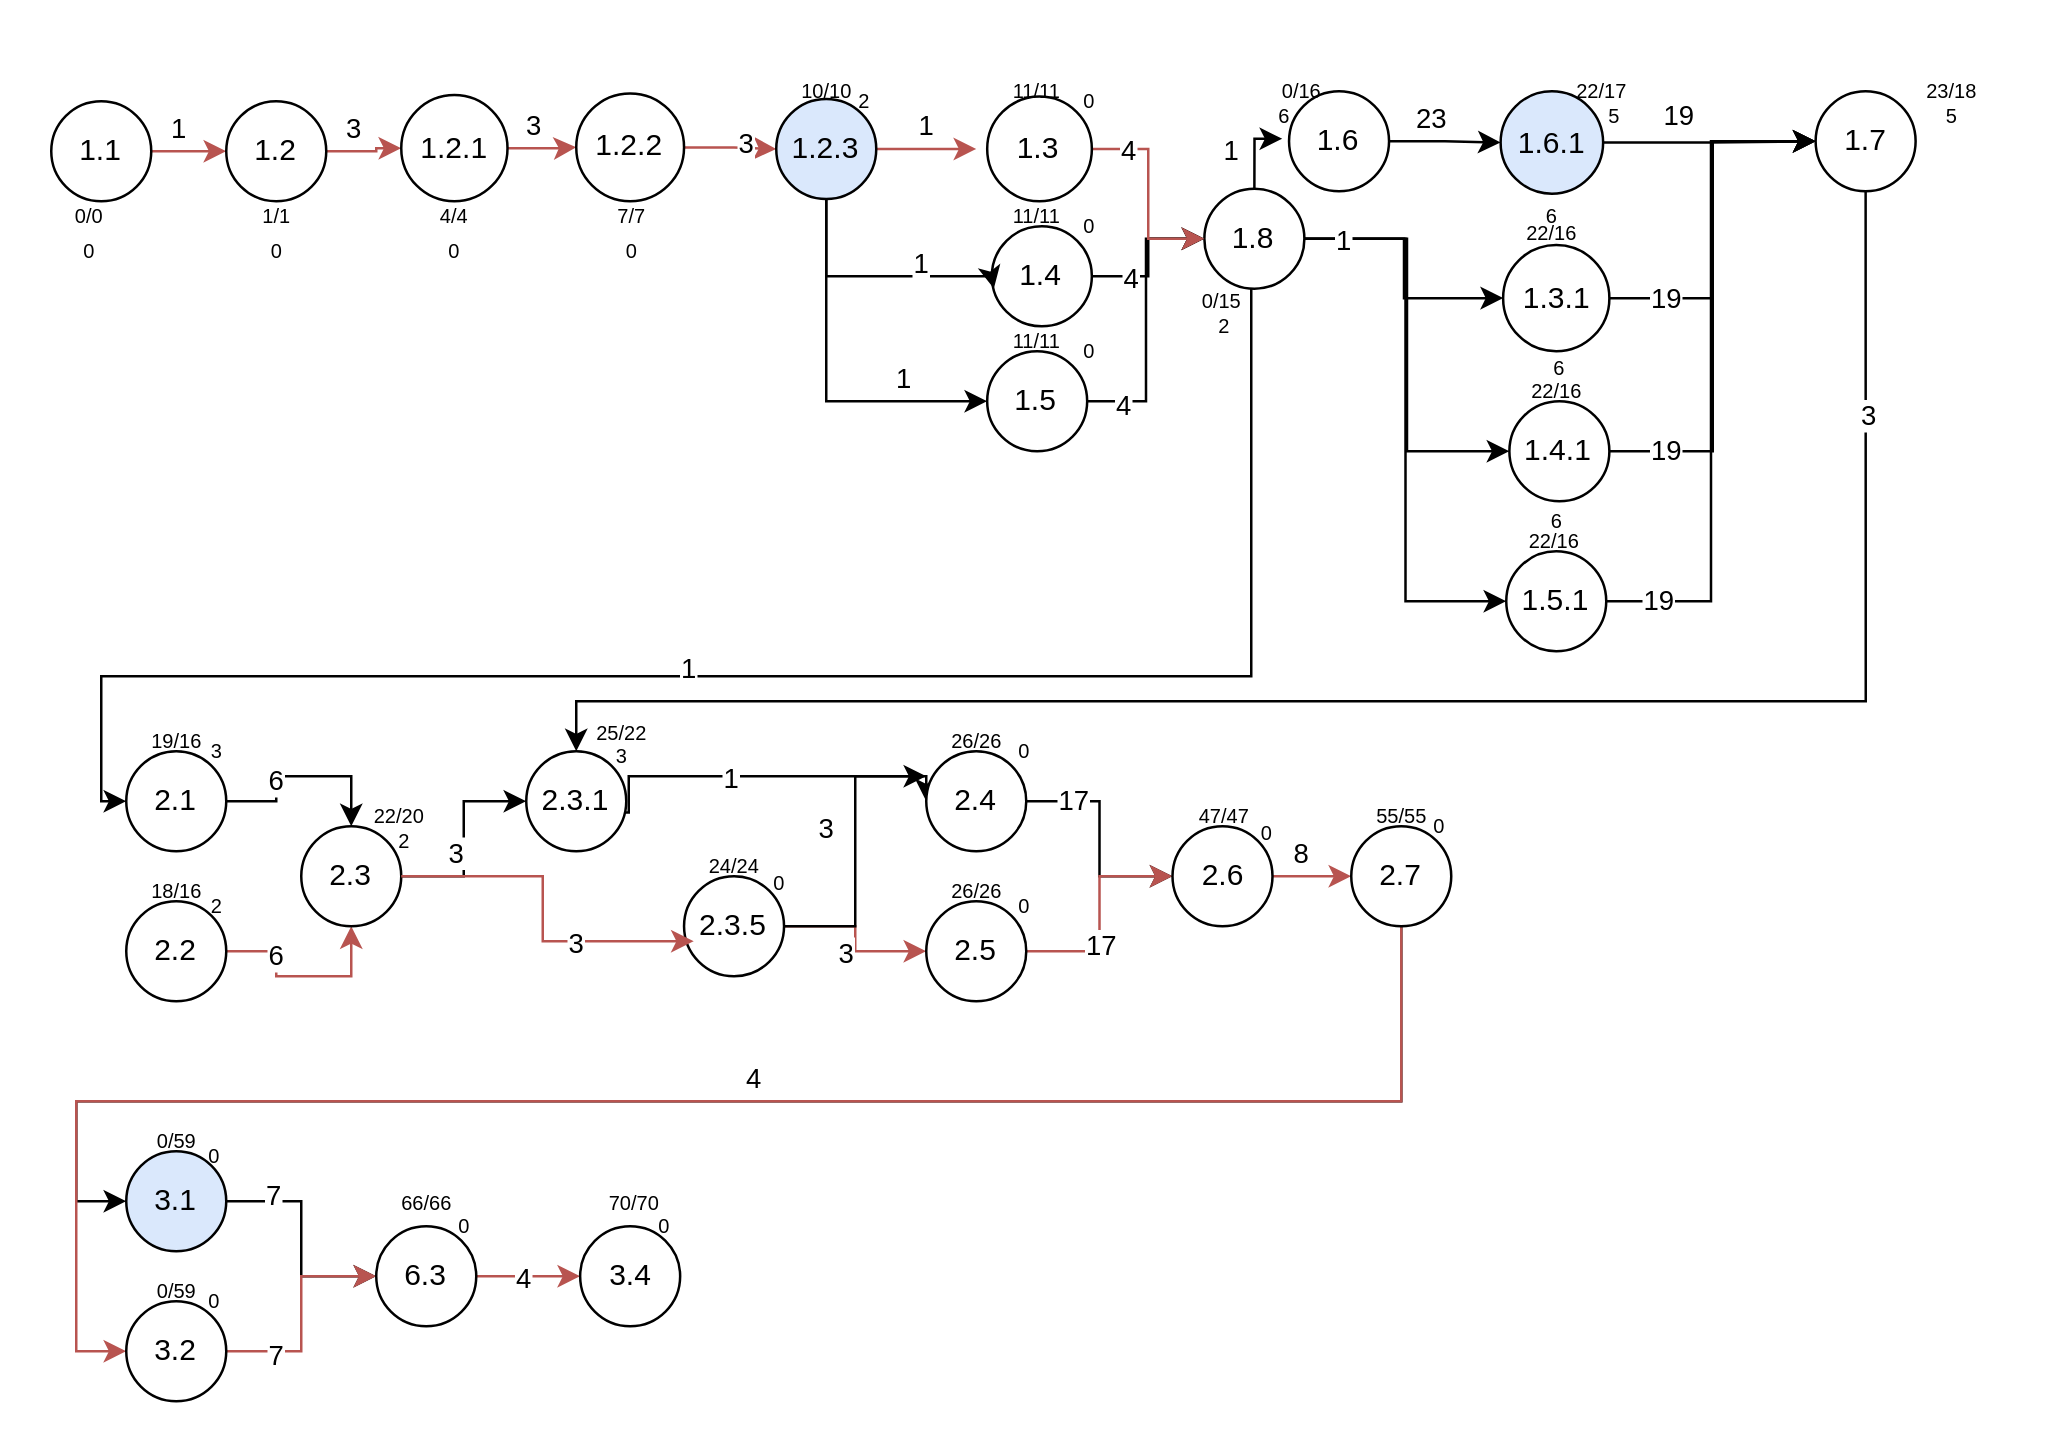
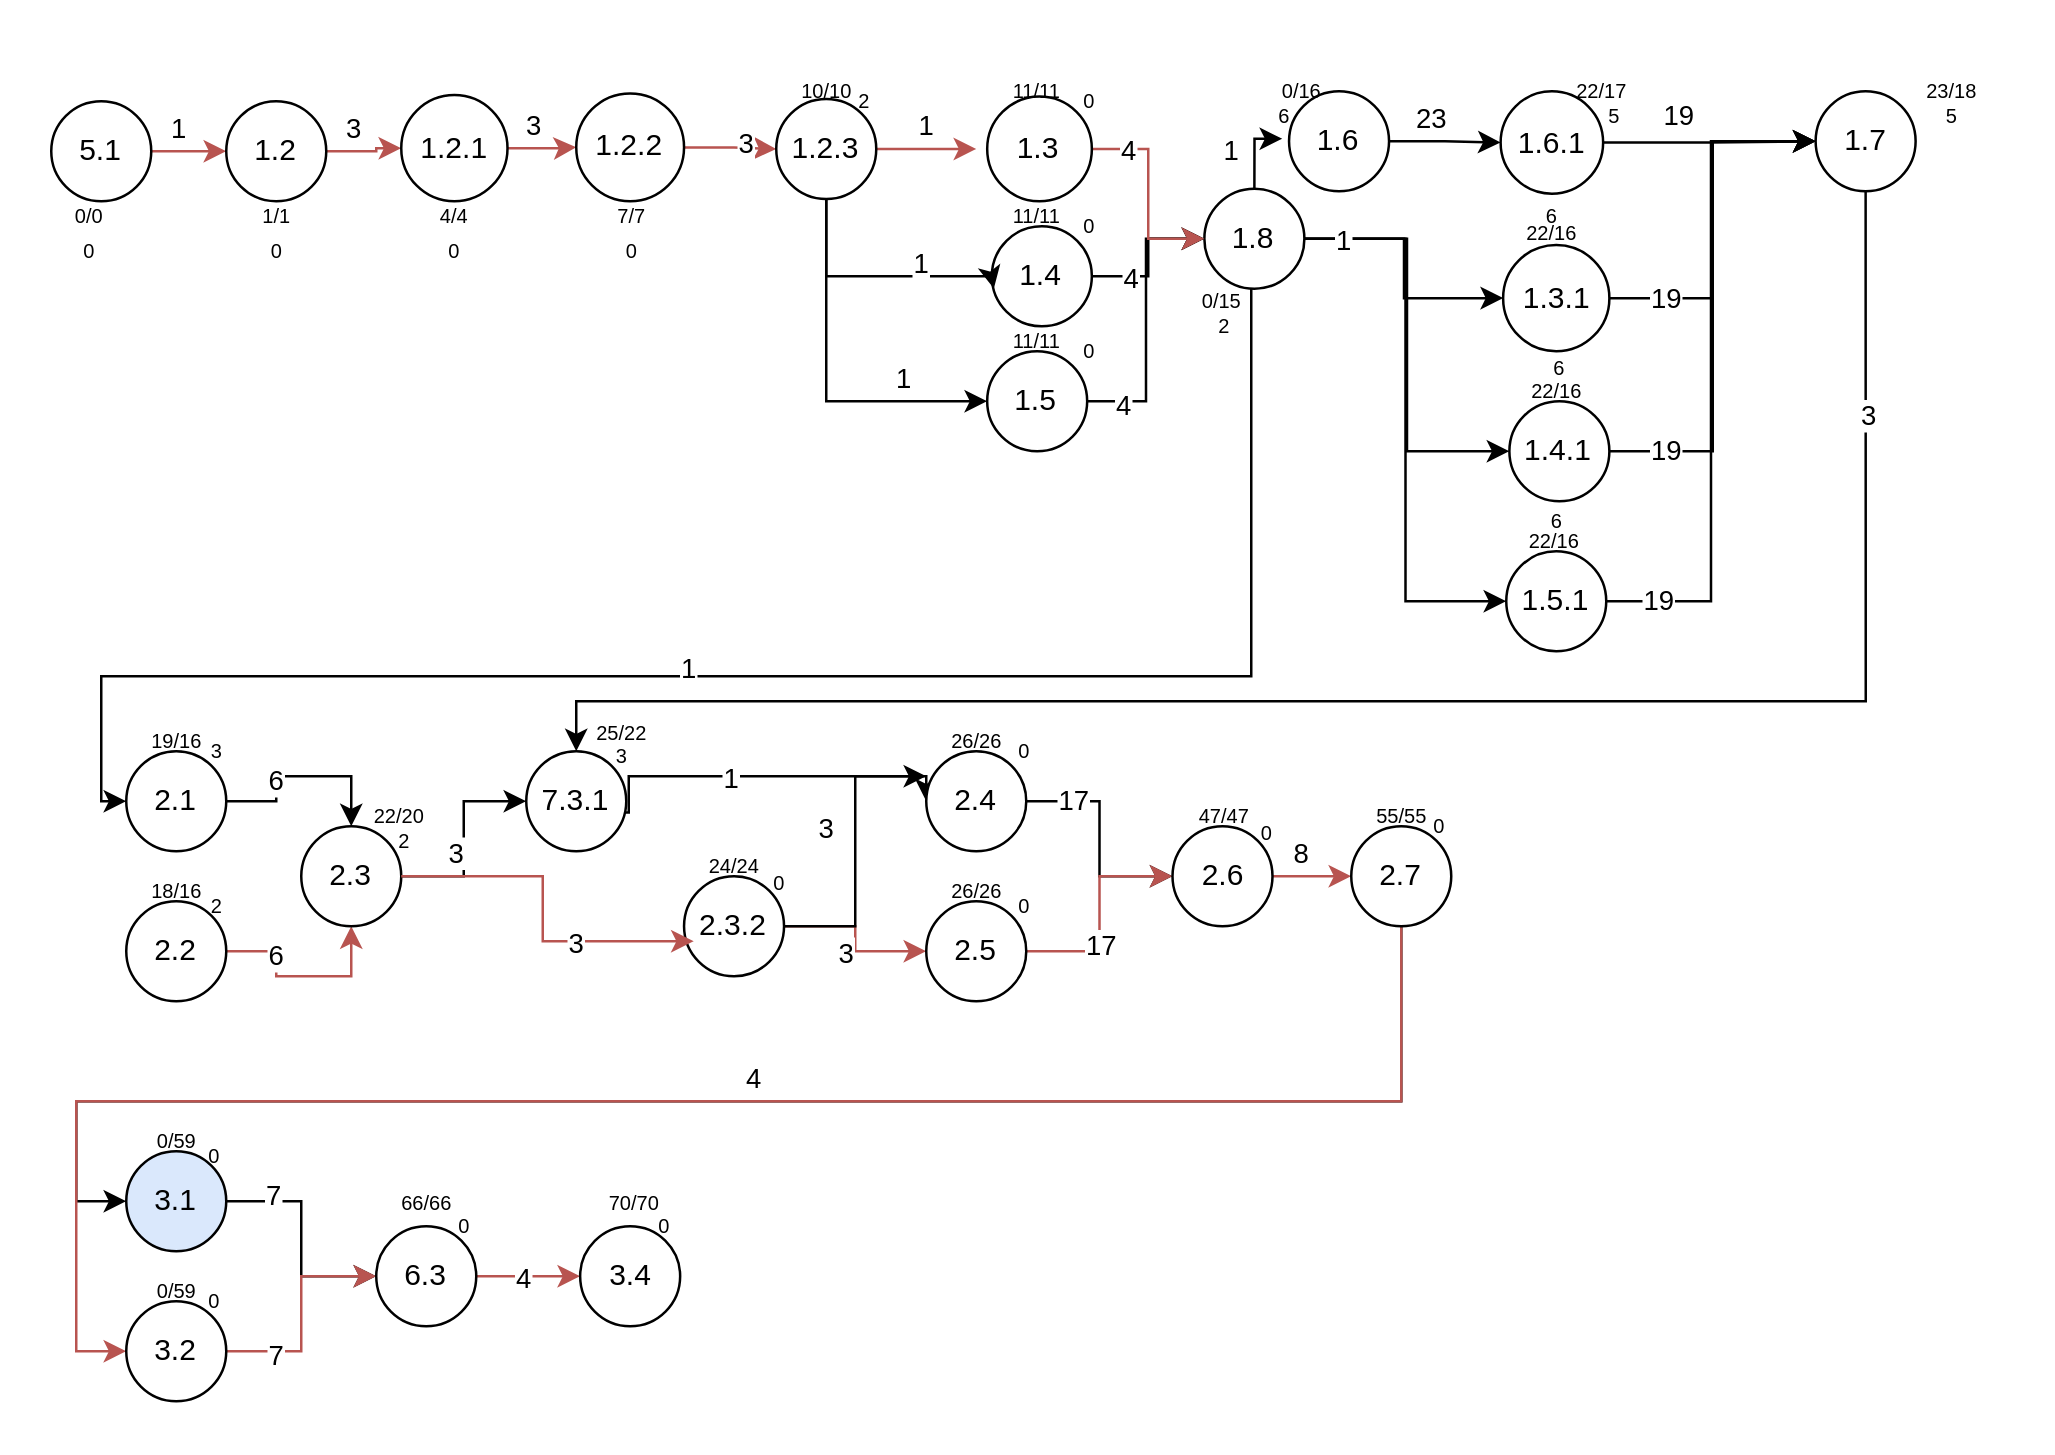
node "1.6.1": fillcolor #dae8fc -> #ffffff
node "1.2.3": fillcolor #dae8fc -> #ffffff
node "1.1": label "1.1" -> "5.1"
node "2.3.1": label "2.3.1" -> "7.3.1"
node "2.3.5": label "2.3.5" -> "2.3.2"
